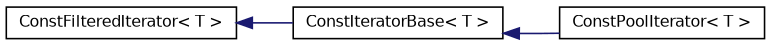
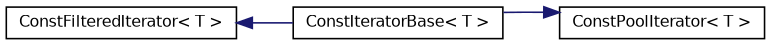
edge "ConstPoolIterator< T >" -> "ConstIteratorBase< T >": reversed
